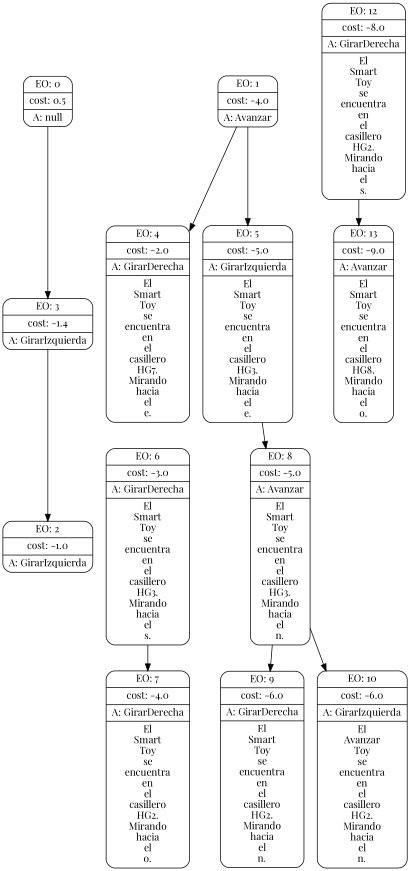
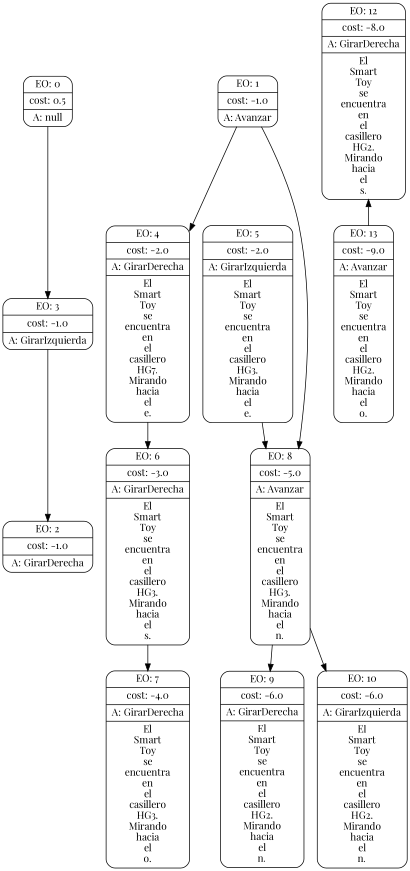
node "EO: 1": text "cost: -4.0" -> "cost: -1.0"
edge "EO: 1" -> "EO: 5": now "EO: 1" -> "EO: 8"
edge "EO: 12" -> "EO: 13": reversed
node "EO: 5": text "cost: -5.0" -> "cost: -2.0"
node "EO: 3": text "cost: -1.4" -> "cost: -1.0"
node "EO: 13": text "HG8." -> "HG2."
edge "EO: 4" -> "EO: 6": added
node "EO: 2": text "A: GirarIzquierda" -> "A: GirarDerecha"
node "EO: 10": text "Avanzar" -> "Smart"
node "EO: 7": text "HG2." -> "HG3."
